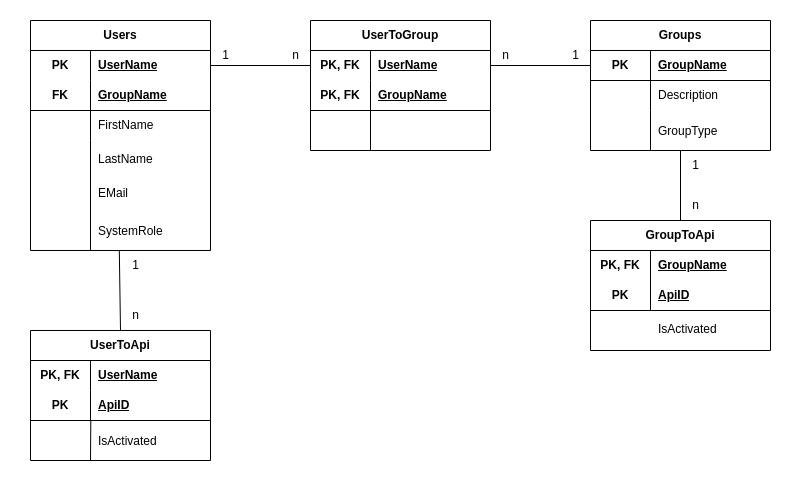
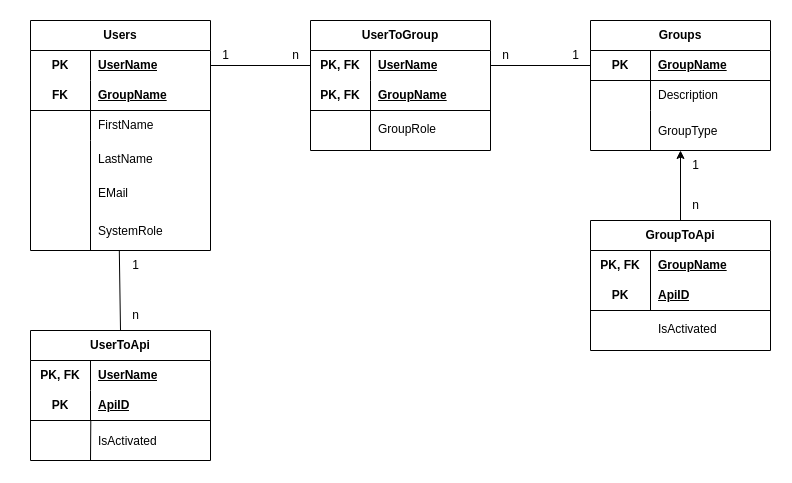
node "GroupRole": added
edge "Groups" -- "GroupToApi": arrowhead none -> classic
